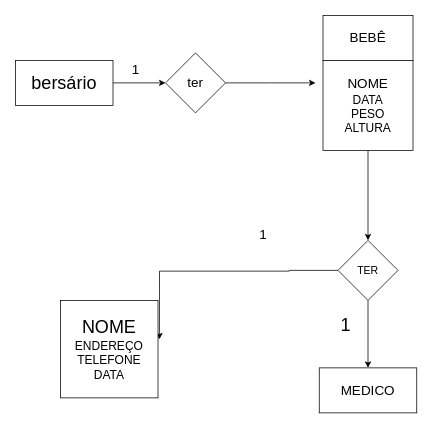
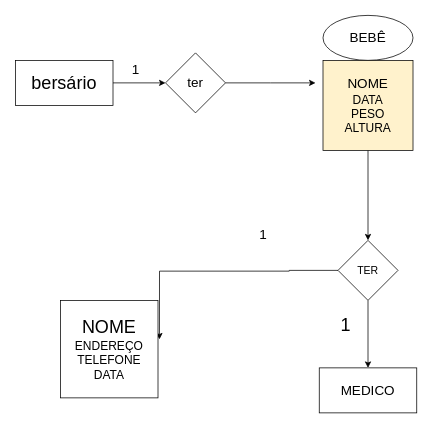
node "BEBÊ": shape rectangle -> ellipse
node "NOME DATA PESO ALTURA": fillcolor #ffffff -> #fff2cc
